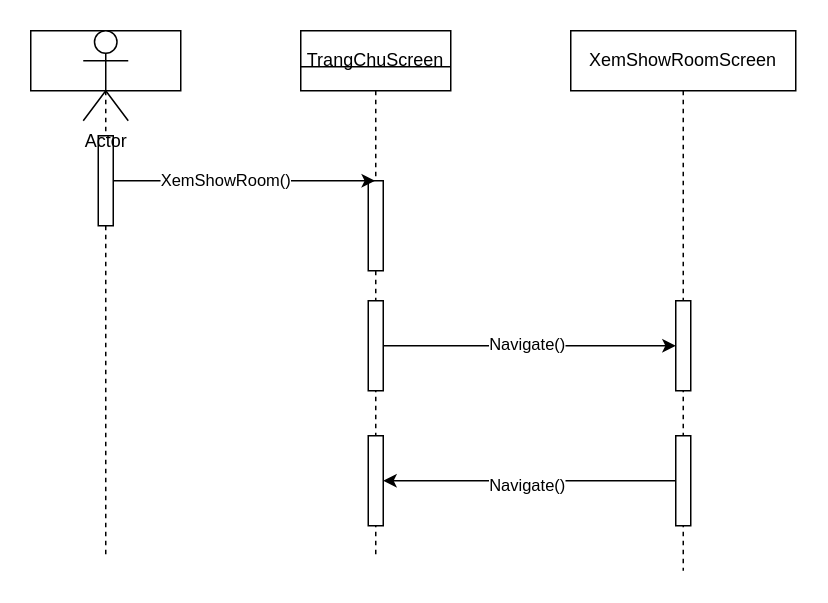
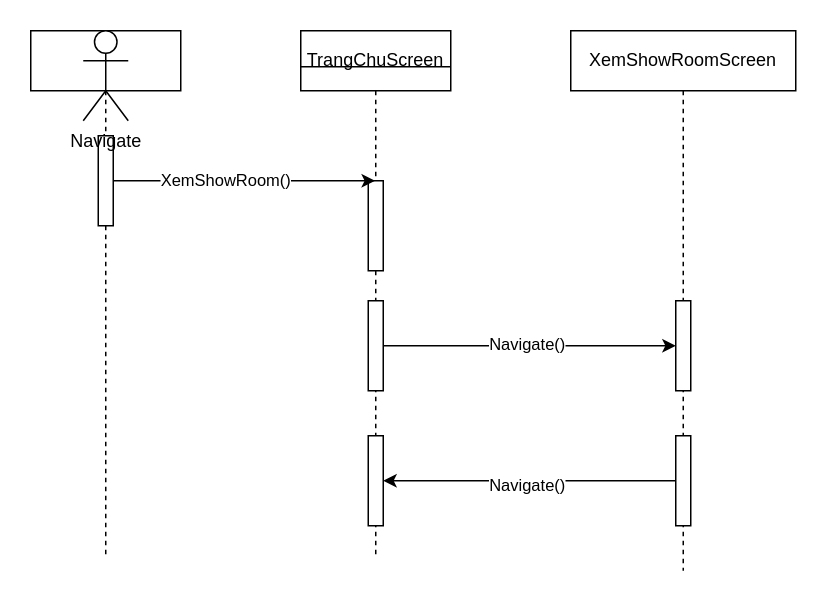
node "Actor": label "Actor" -> "Navigate"
